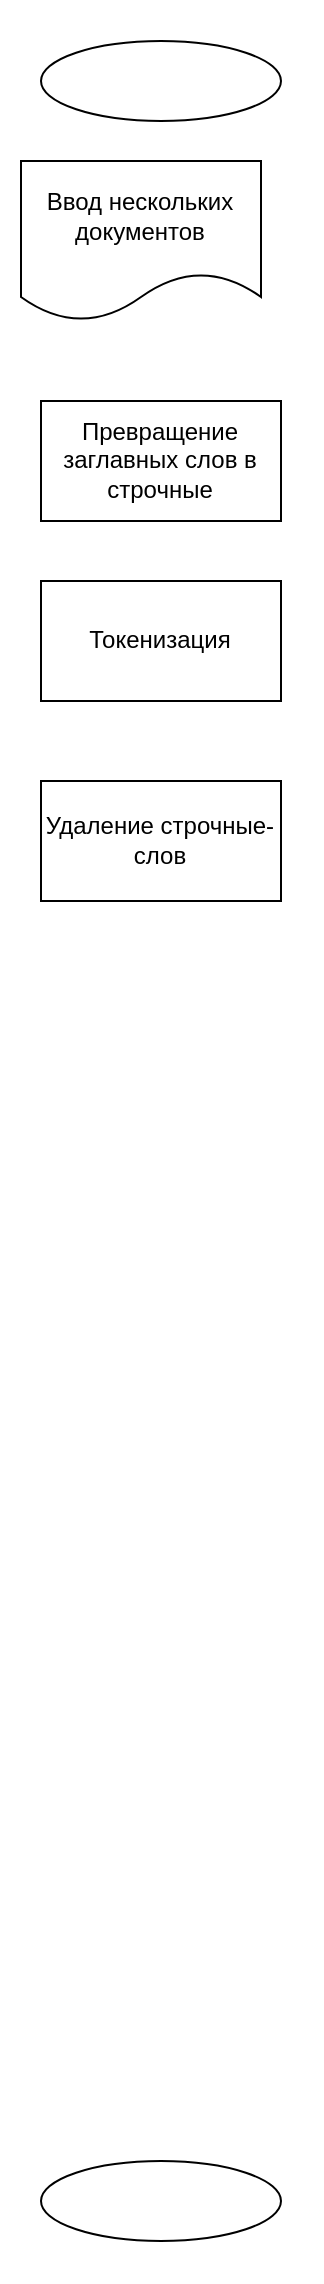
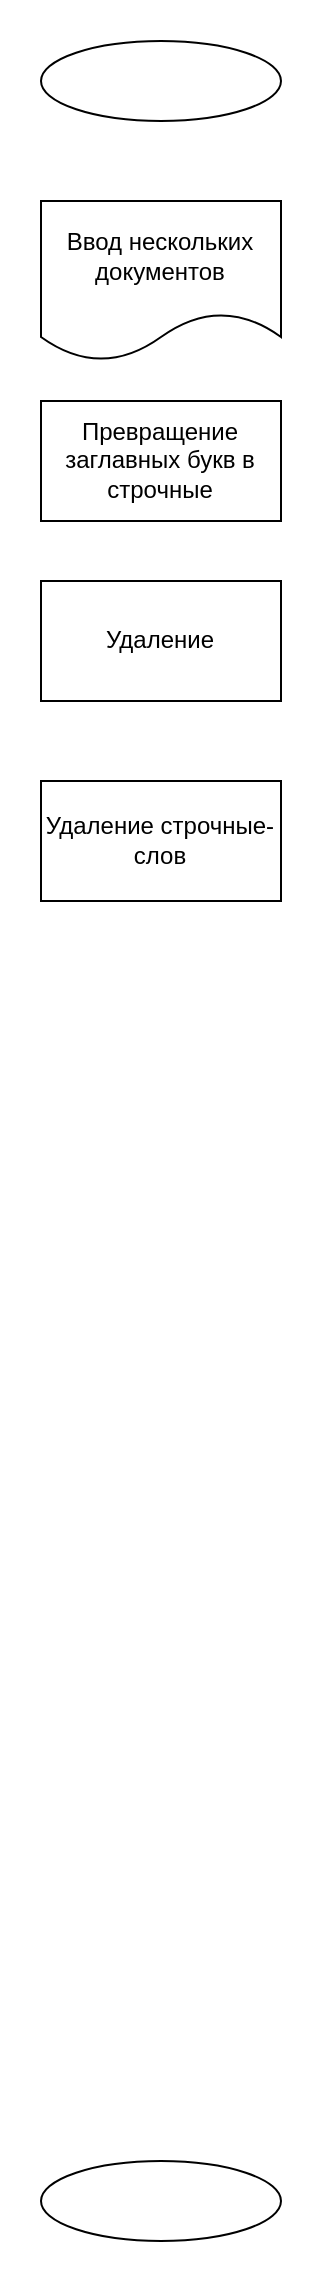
node "Ввод нескольких документов": moved (141, 241) -> (161, 281)
node "Превращение заглавных слов в строчные": label "Превращение заглавных слов в строчные" -> "Превращение заглавных букв в строчные"
node "Токенизация": label "Токенизация" -> "Удаление"
